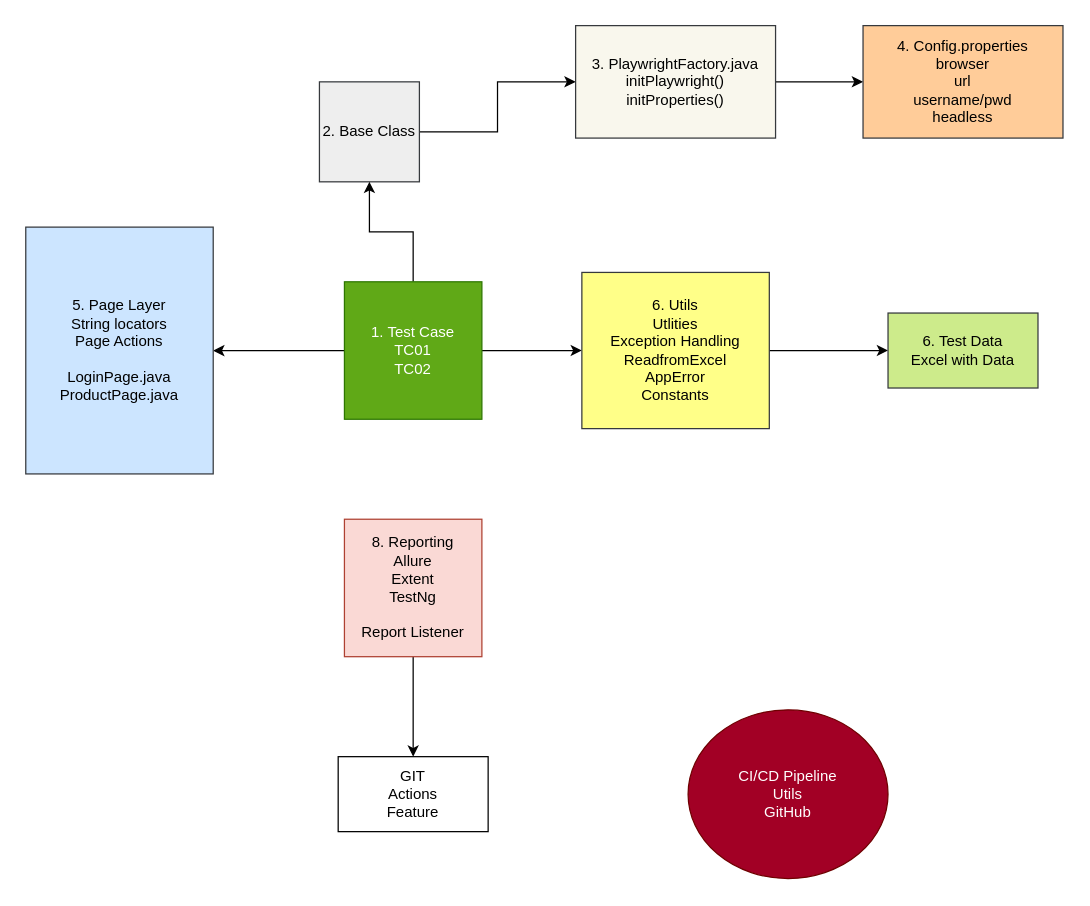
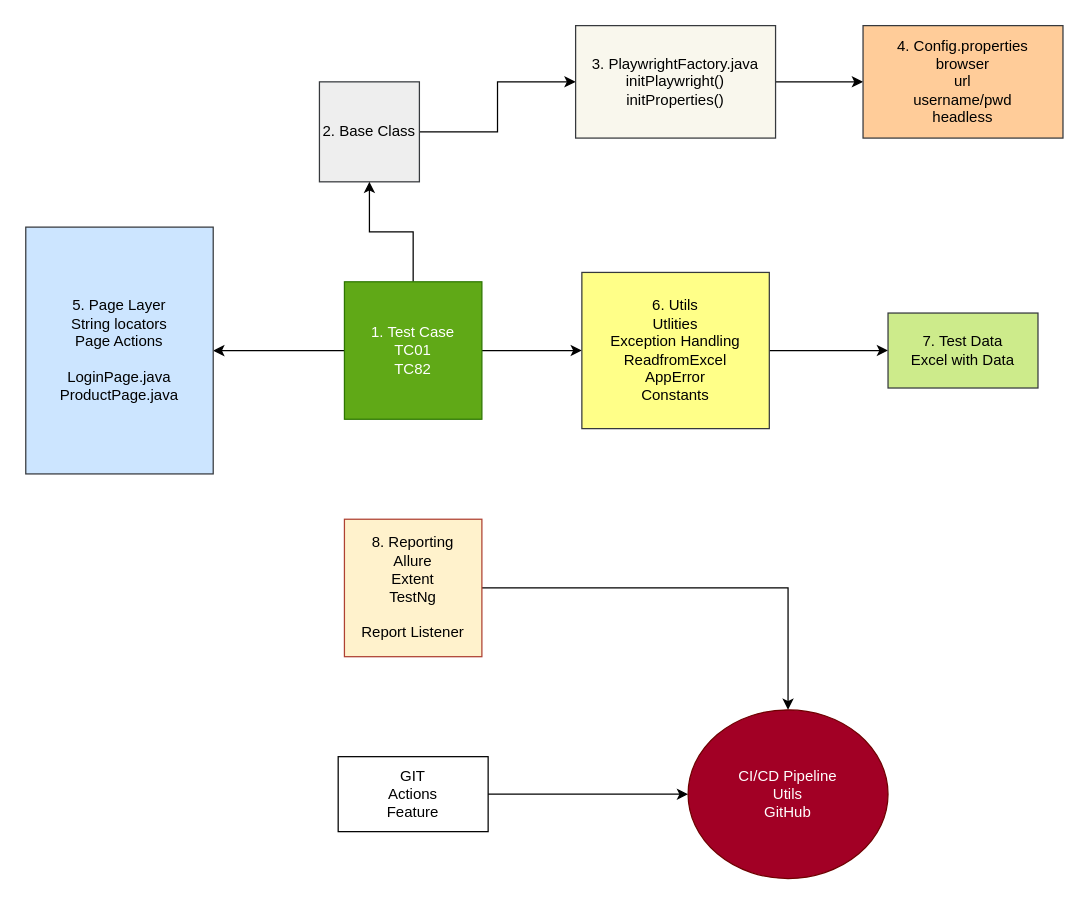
node "1. Test Case TC01 TC02": label "1. Test Case TC01 TC02" -> "1. Test Case TC01 TC82"
node "6. Test Data Excel with Data": label "6. Test Data Excel with Data" -> "7. Test Data Excel with Data"
node "8. Reporting Allure Extent TestNg Report Listener": fillcolor #fad9d5 -> #fff2cc
edge "8. Reporting Allure Extent TestNg Report Listener" -> "GIT Actions Feature": now "8. Reporting Allure Extent TestNg Report Listener" -> "CI/CD Pipeline Utils GitHub"
edge "GIT Actions Feature" -> "CI/CD Pipeline Utils GitHub": added
